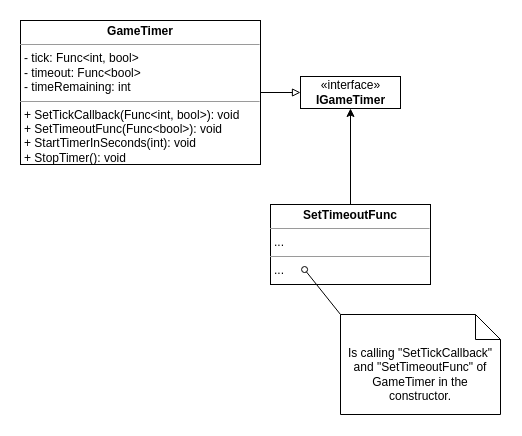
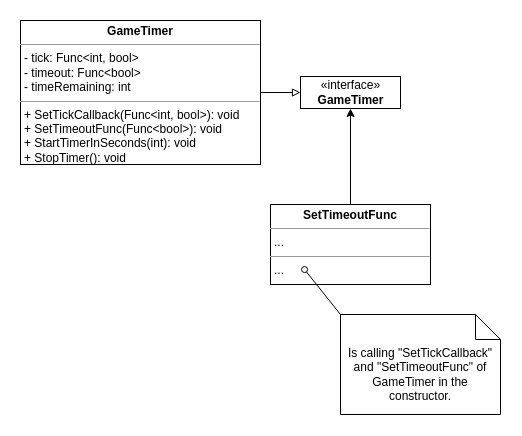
node "«interface» IGameTimer": label "«interface» IGameTimer" -> "«interface» GameTimer"
